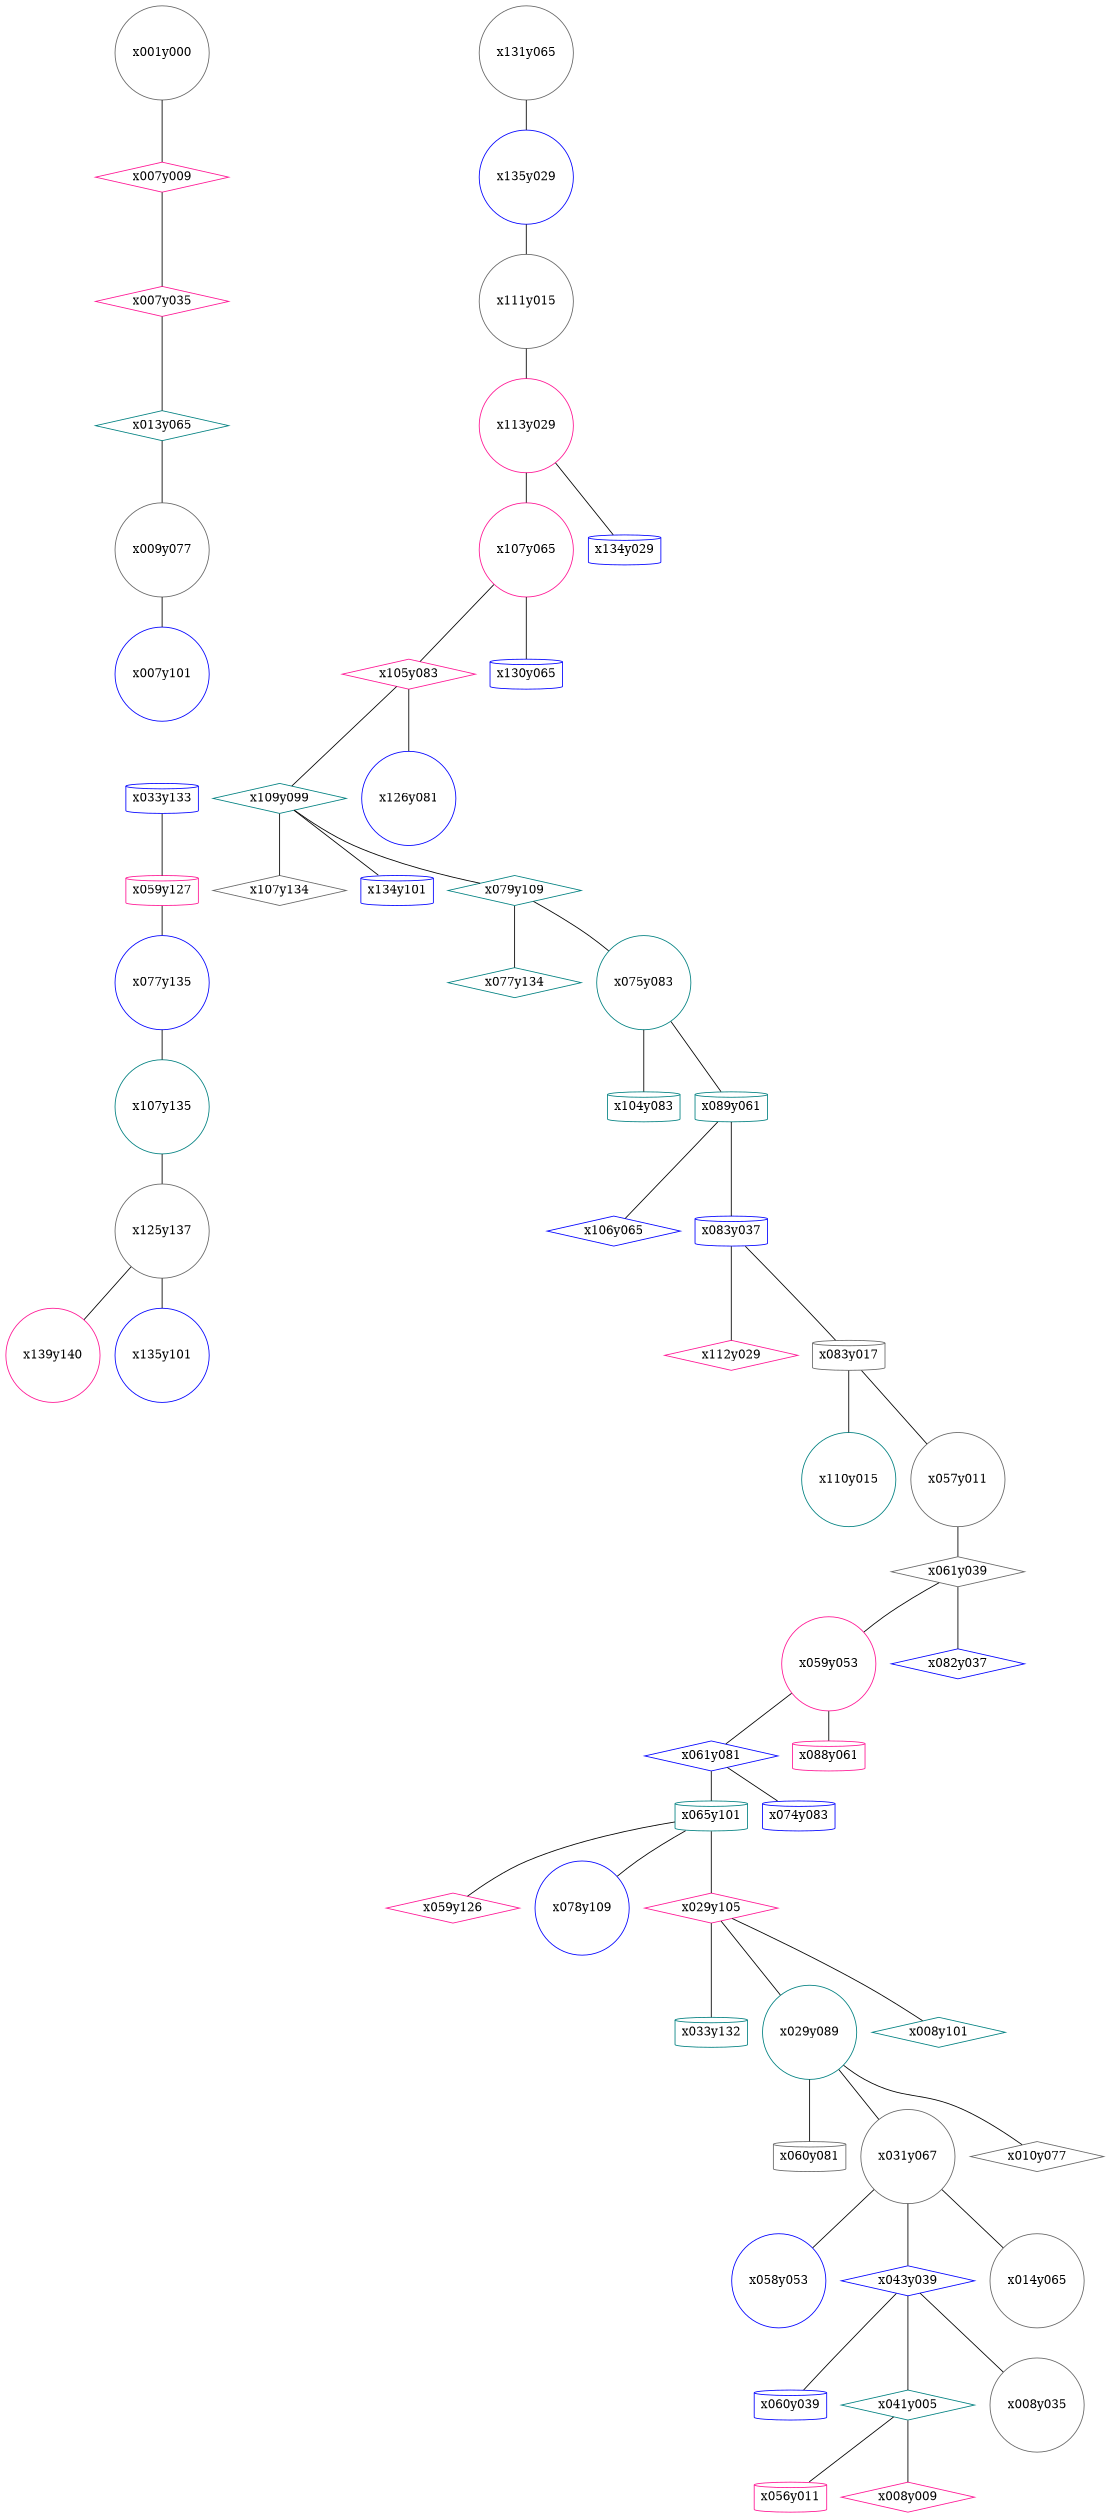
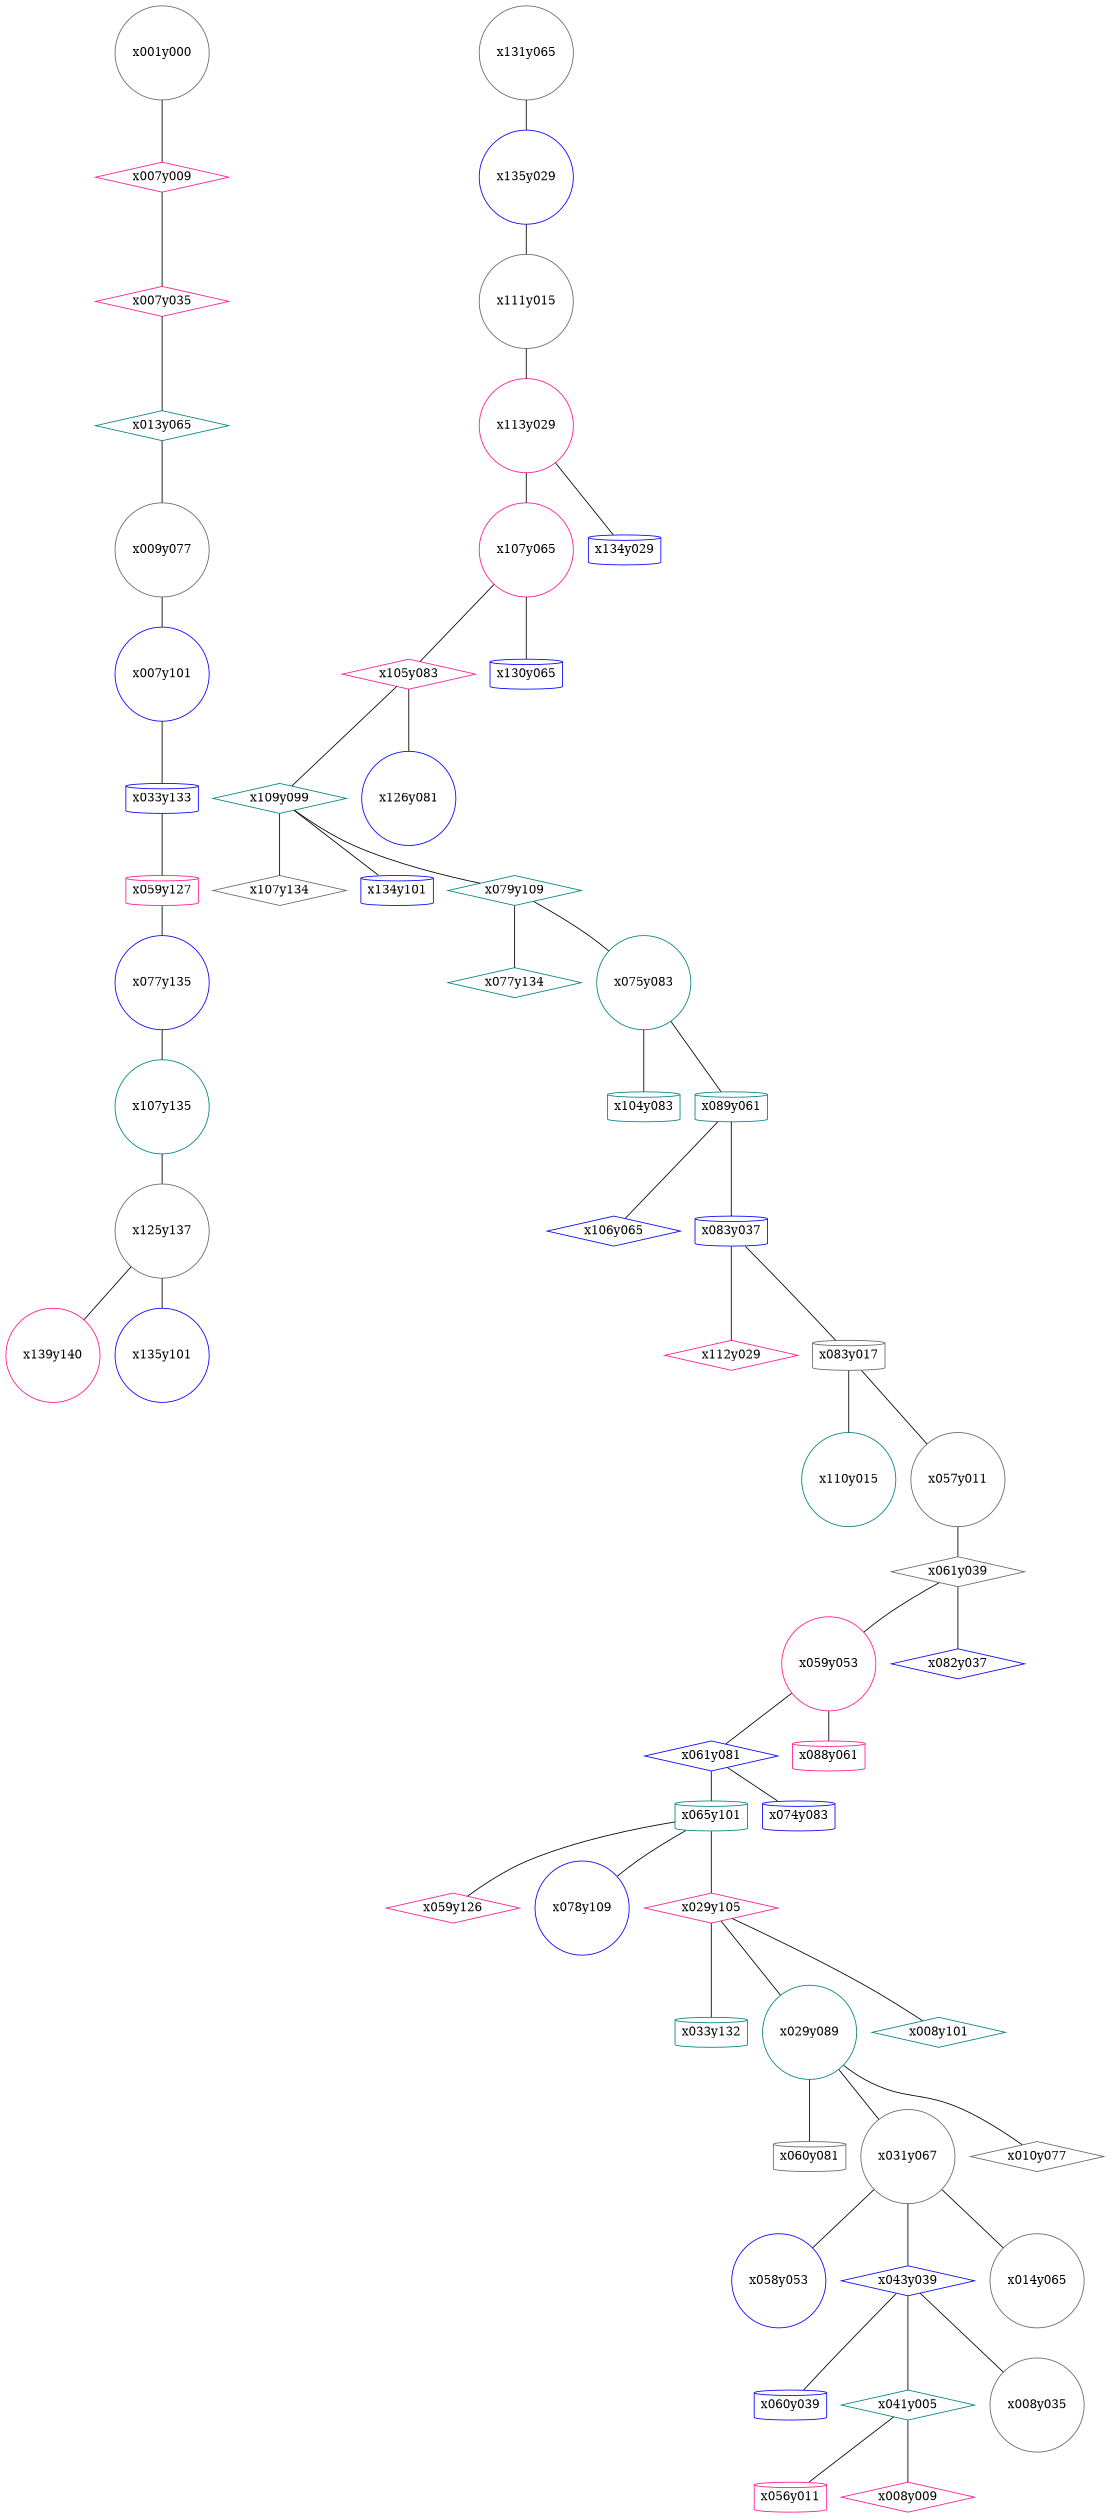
edge "x007y101" -- "x033y133": added
